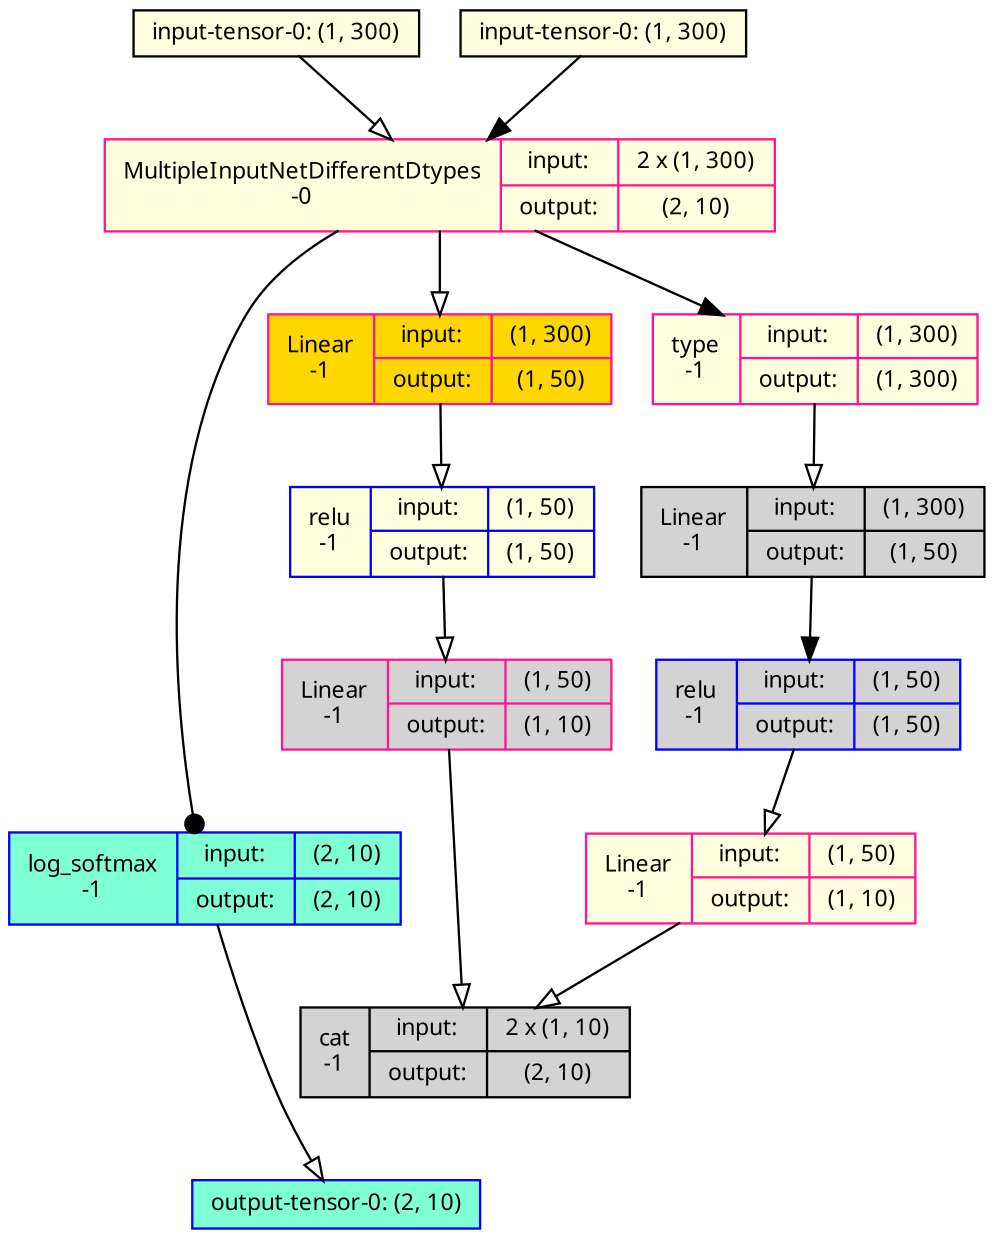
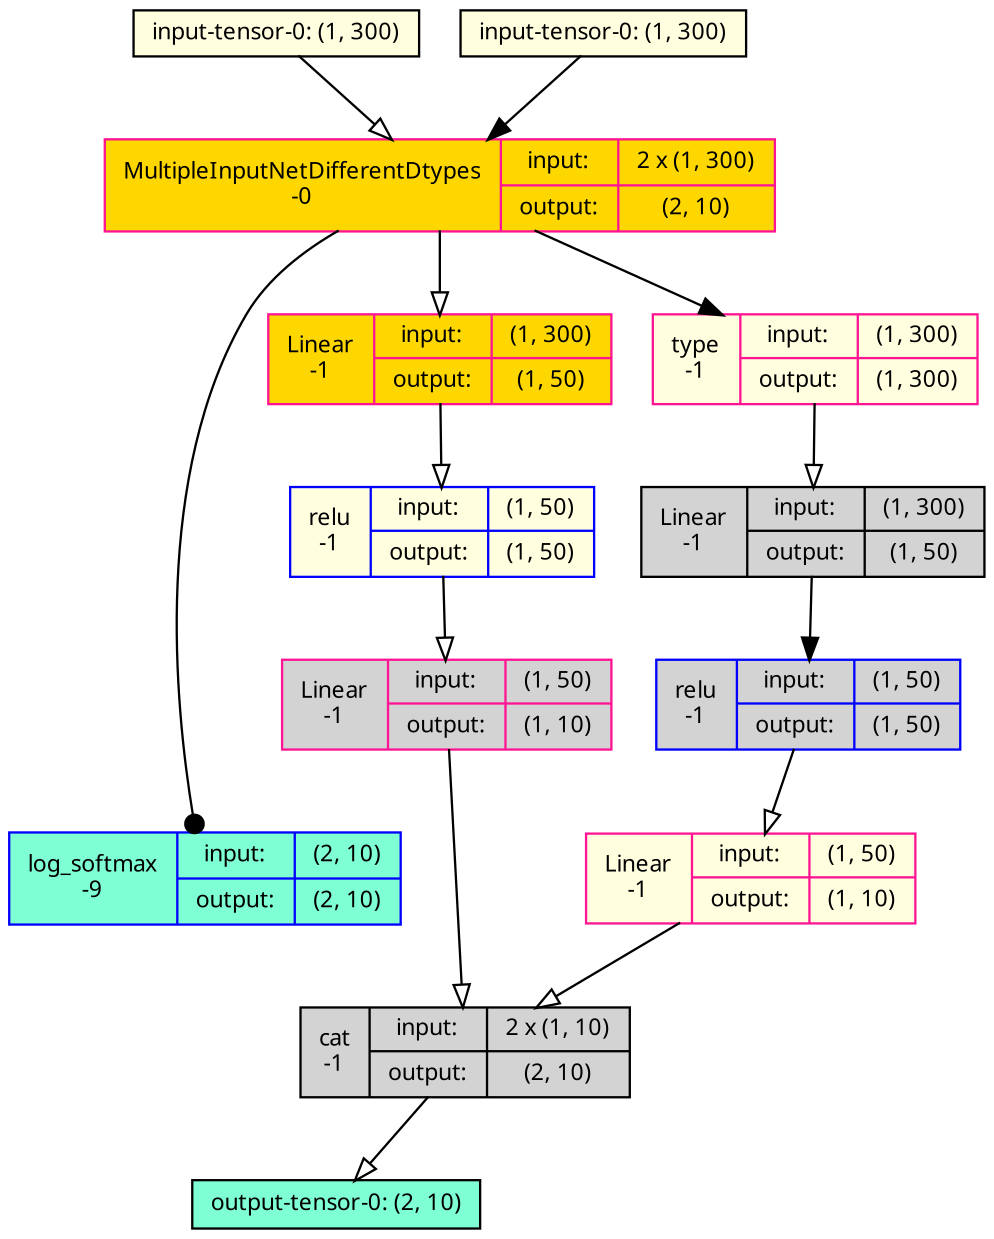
node "MultipleInputNetDifferentDtypes": fillcolor lightyellow -> gold
node "log_softmax": text "-1" -> "-9"
edge "log_softmax" -> "output-tensor-0: (2, 10)": now "cat" -> "output-tensor-0: (2, 10)"
node "output-tensor-0: (2, 10)": color blue -> black
